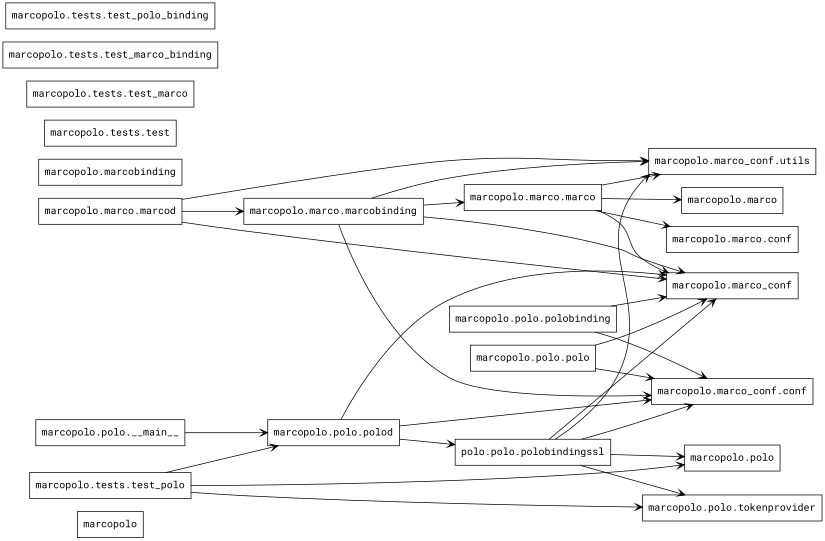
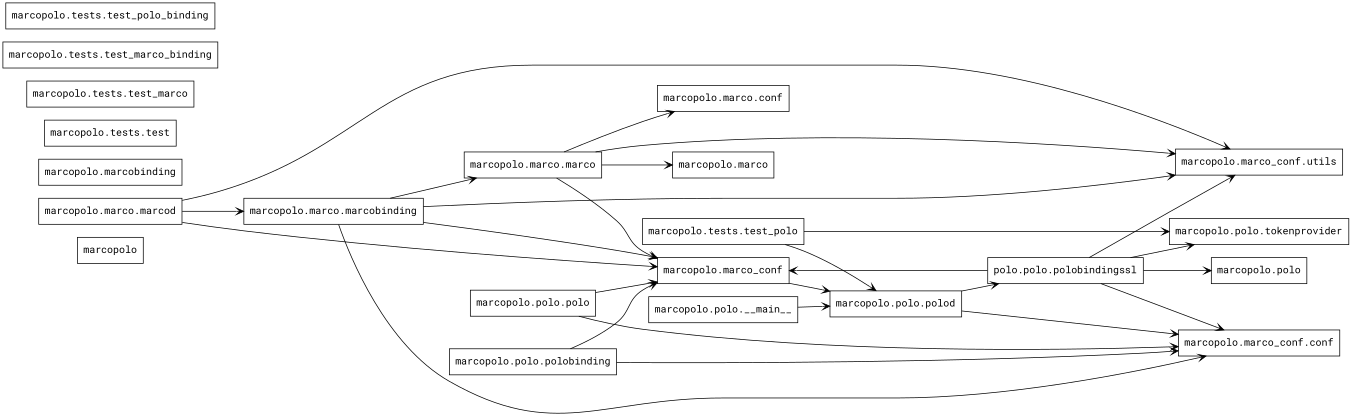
edge "marcopolo.polo.polod" -> "marcopolo.marco_conf": reversed
edge "marcopolo.tests.test_polo" -> "marcopolo.polo": removed
